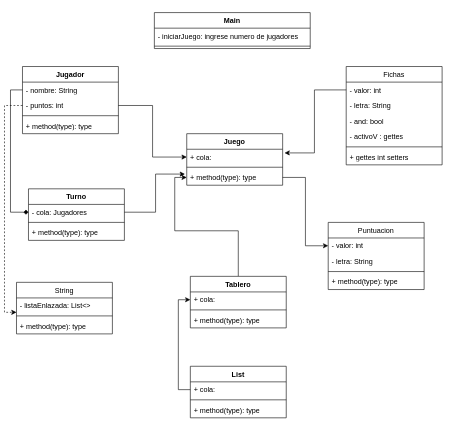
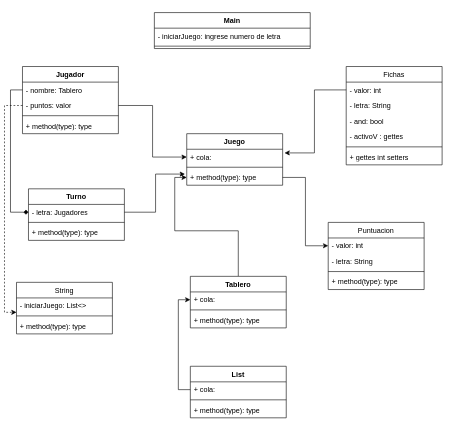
node "- iniciarJuego: ingrese numero de jugadores": label "- iniciarJuego: ingrese numero de jugadores" -> "- iniciarJuego: ingrese numero de letra"
node "- nombre: String": label "- nombre: String" -> "- nombre: Tablero"
node "- puntos: int": label "- puntos: int" -> "- puntos: valor"
node "- cola: Jugadores": label "- cola: Jugadores" -> "- letra: Jugadores"
node "- listaEnlazada: List<>": label "- listaEnlazada: List<>" -> "- iniciarJuego: List<>"
